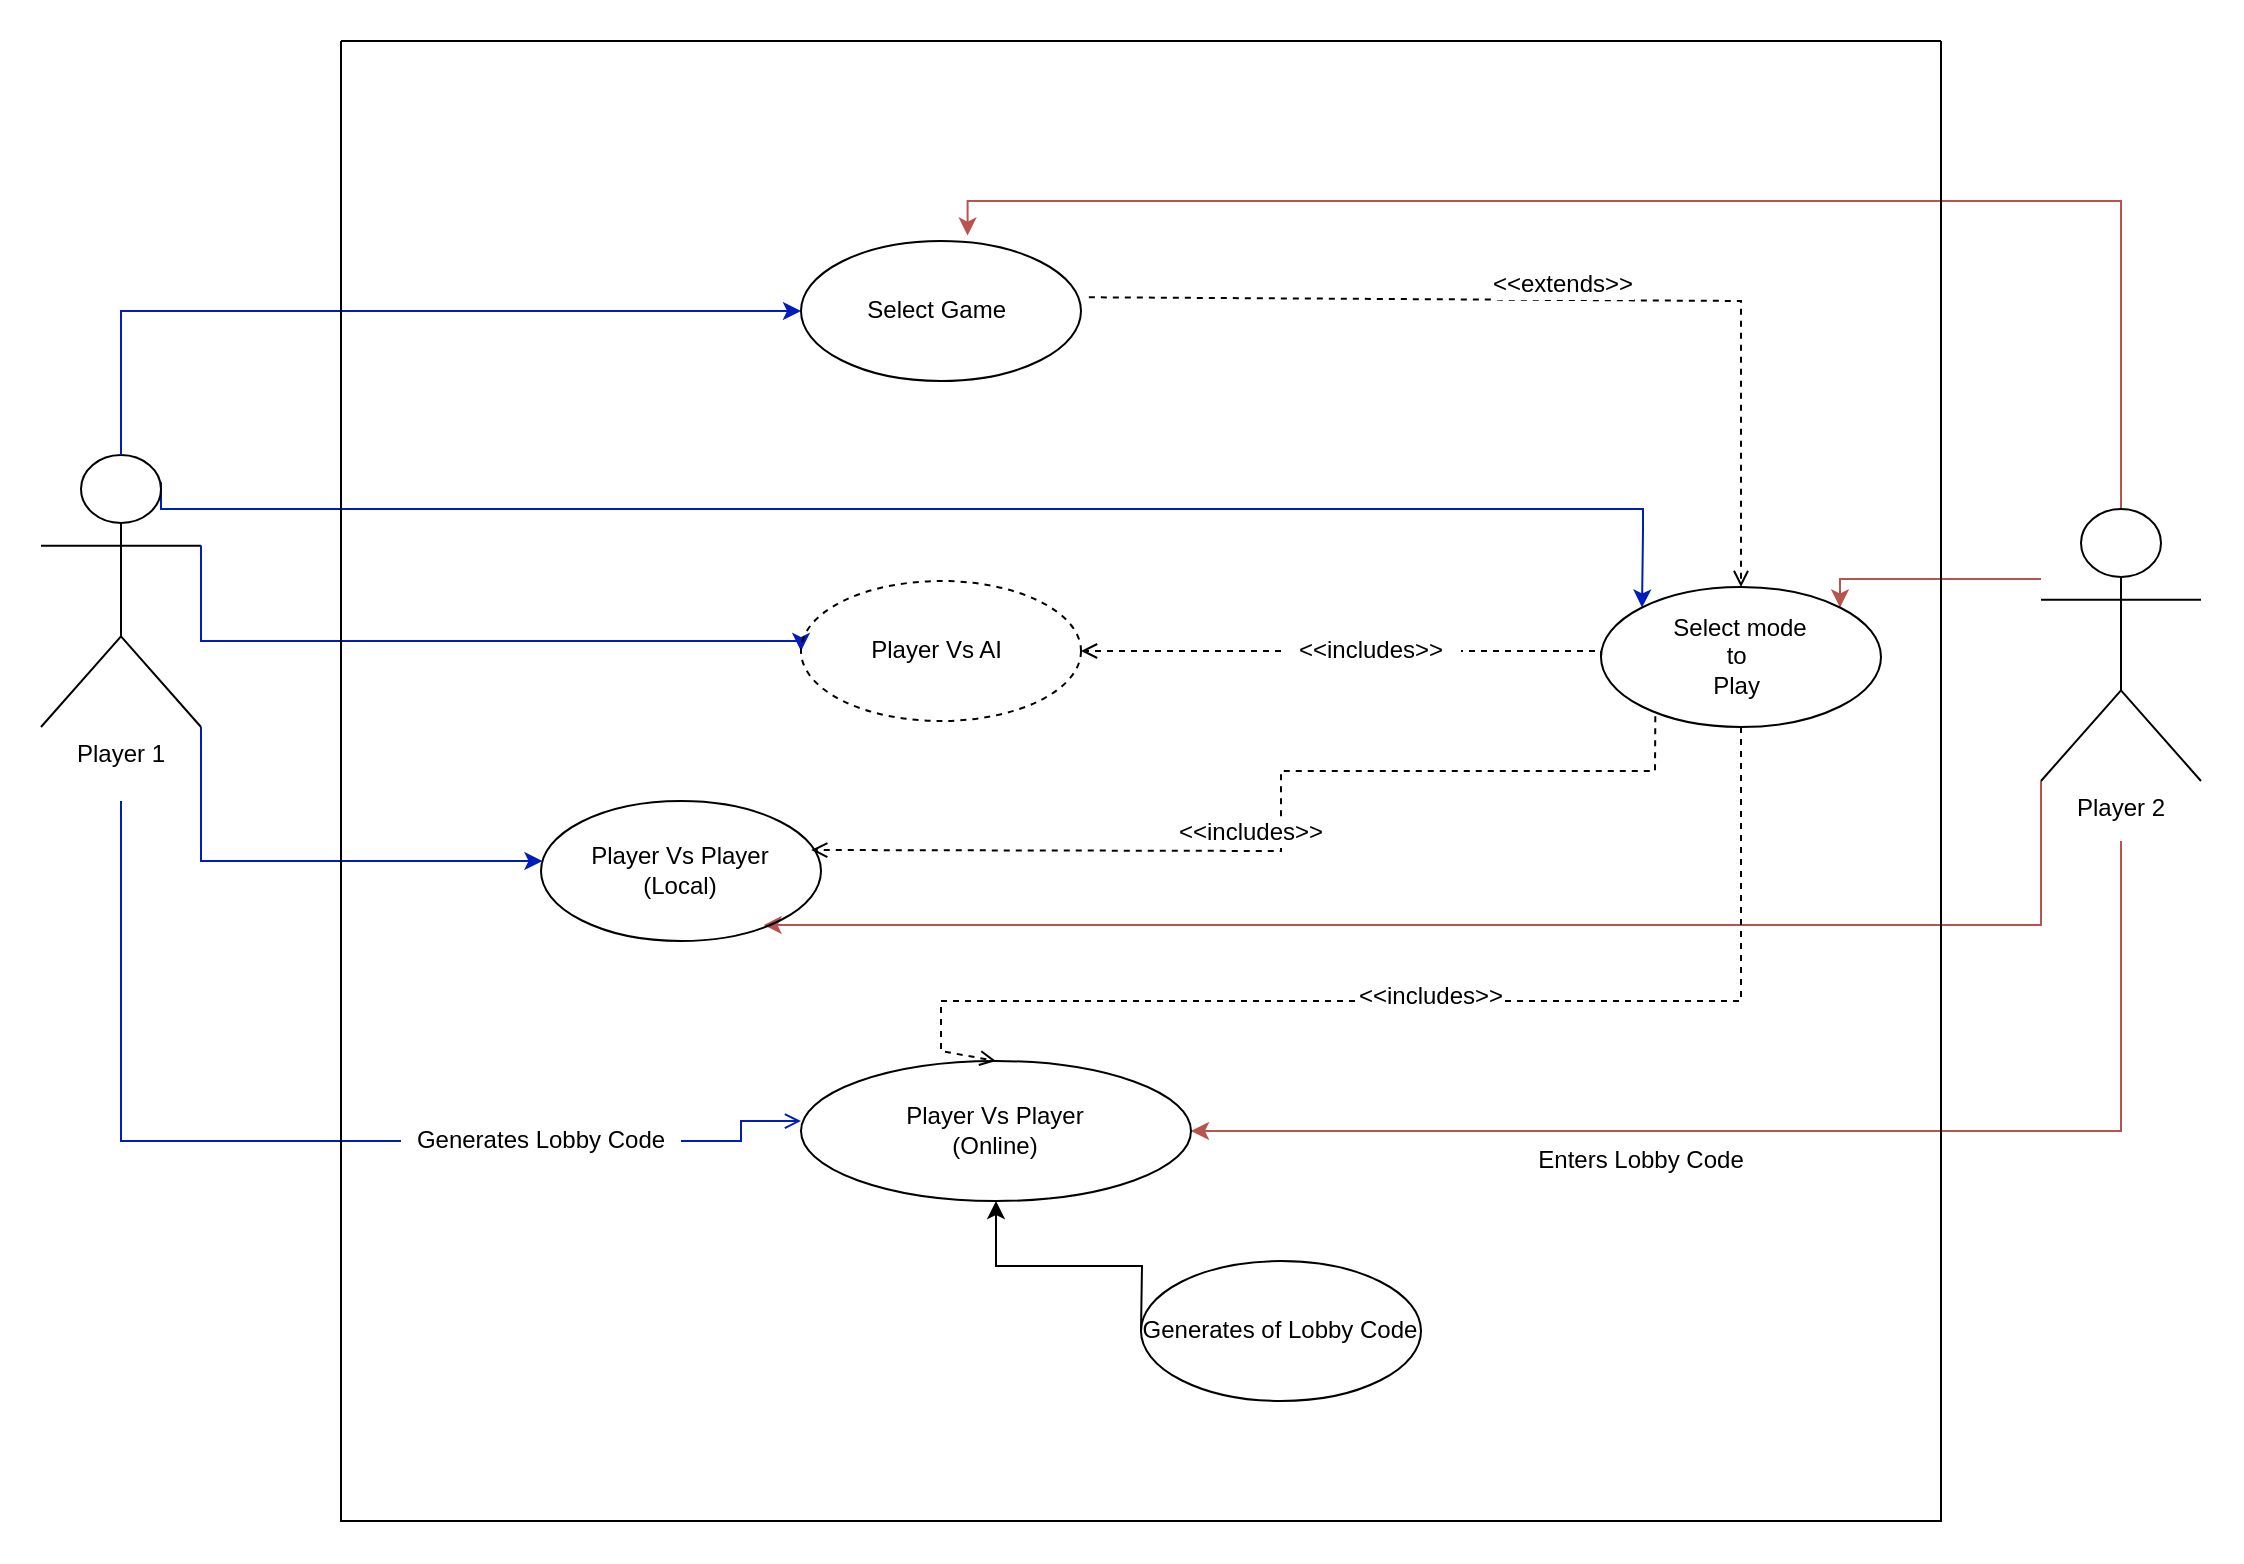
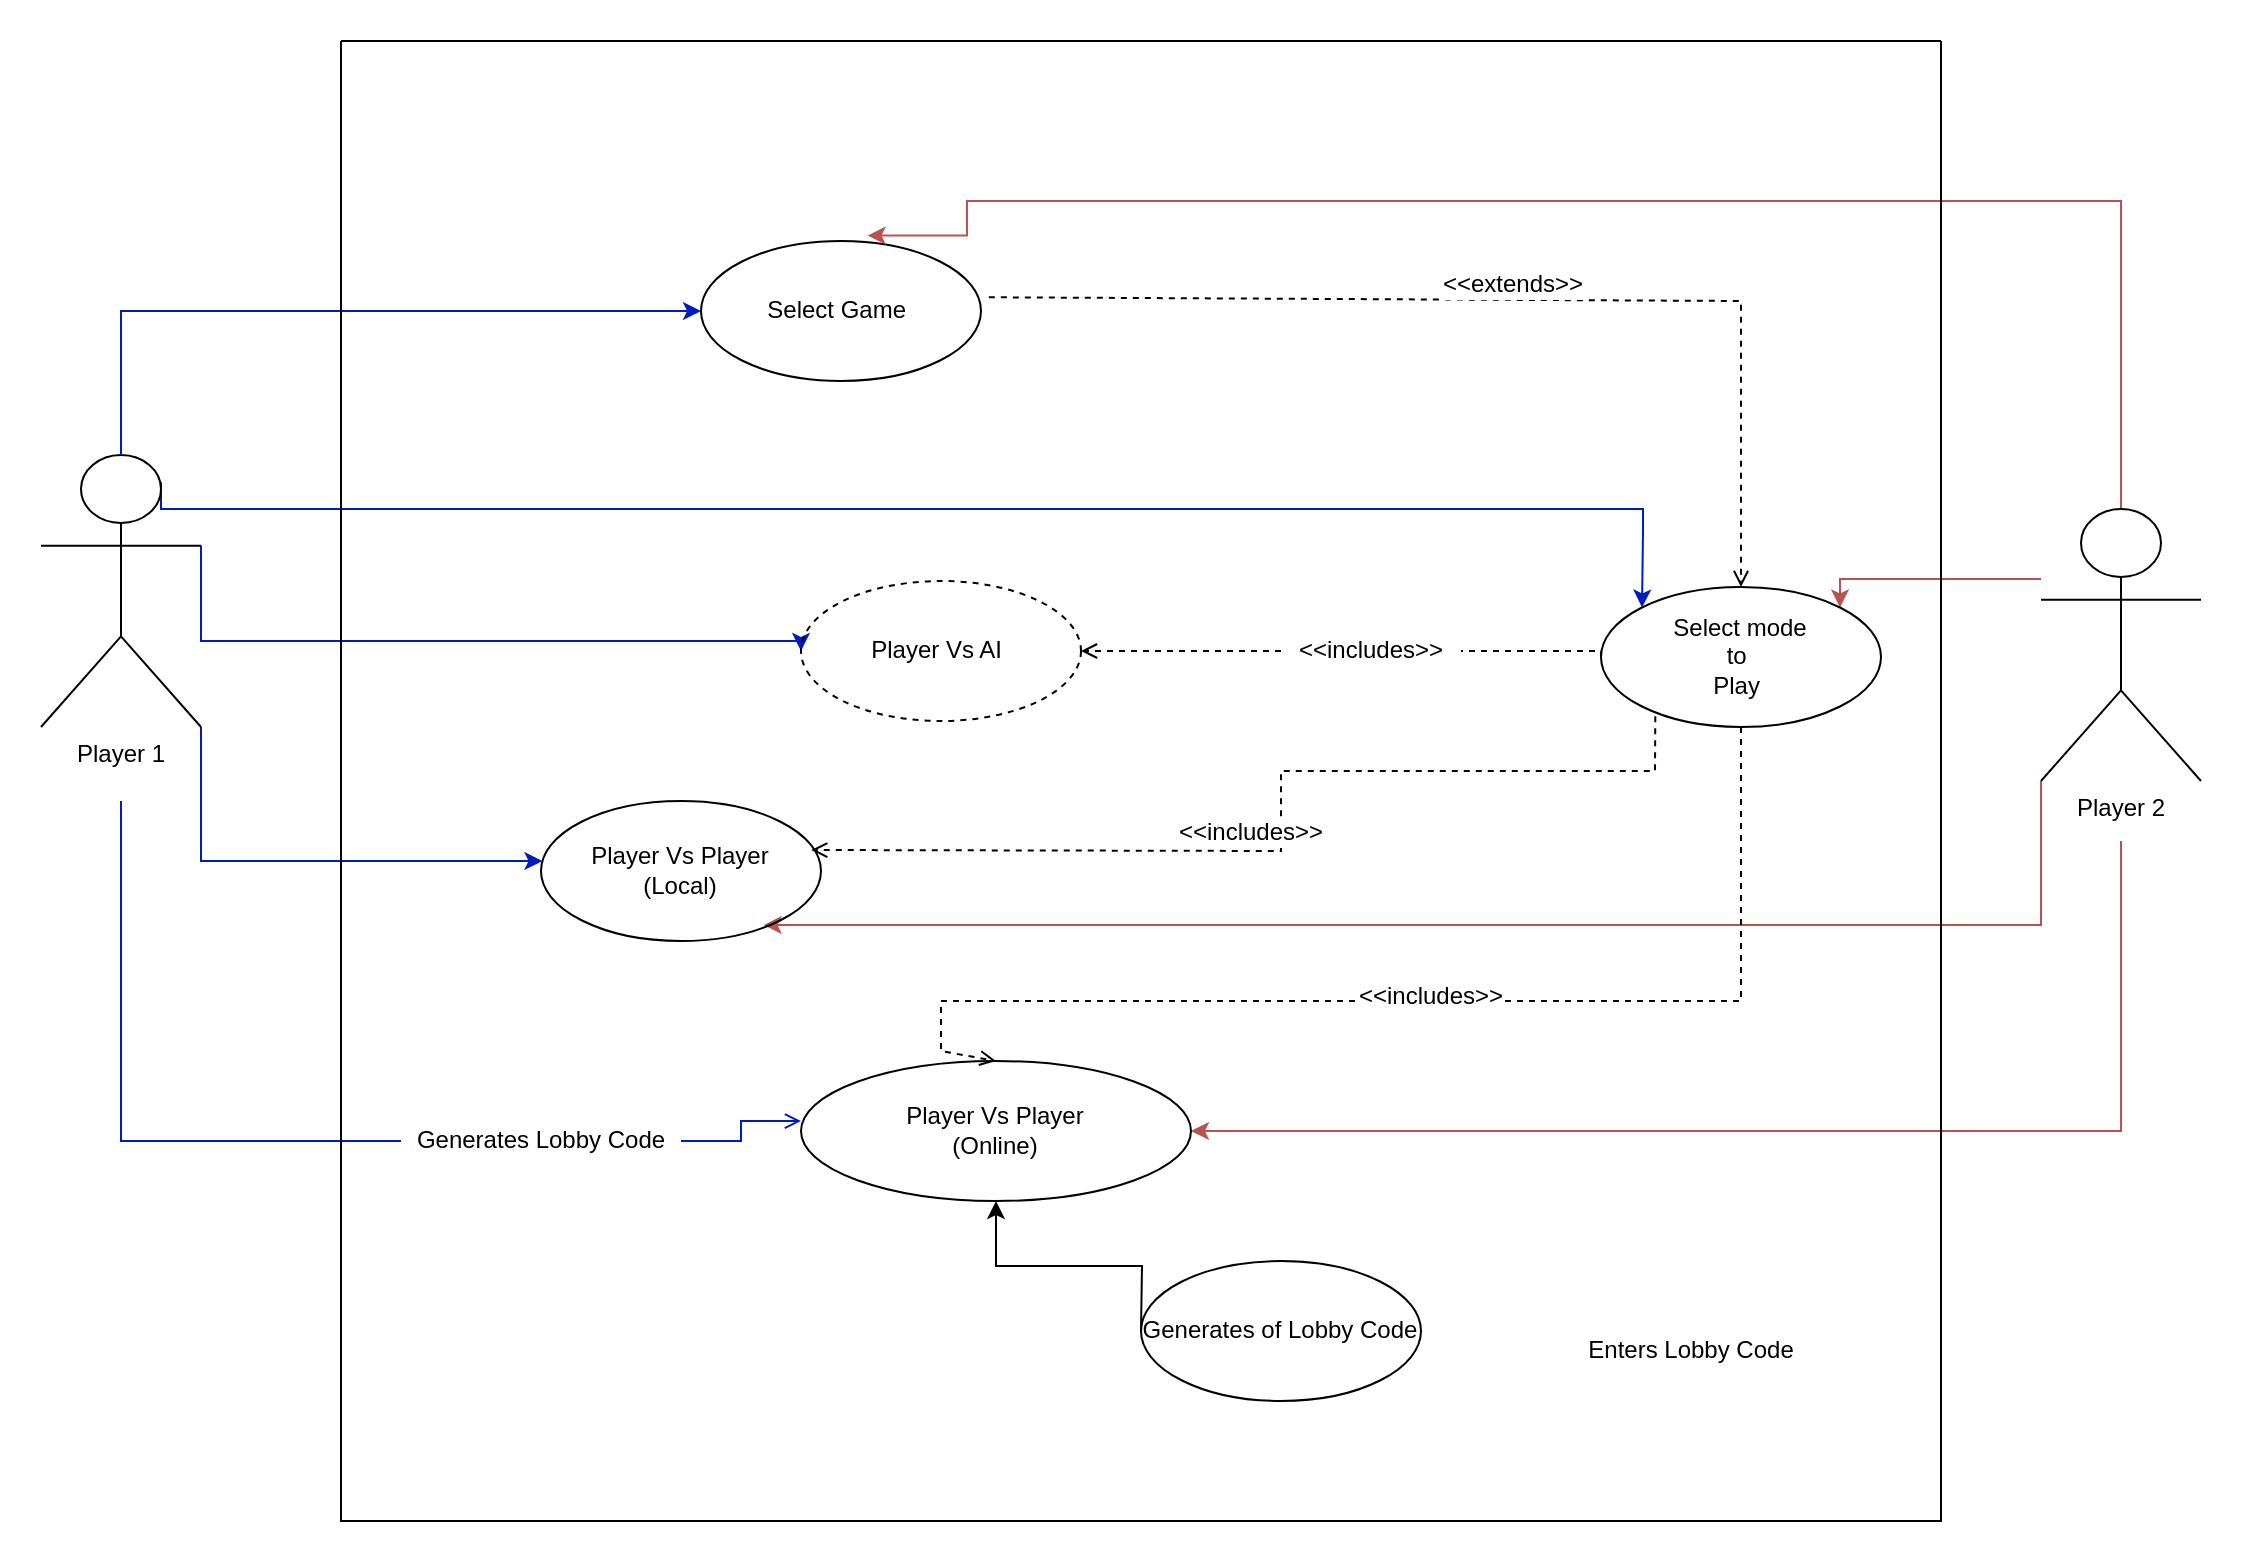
node "Select Game": moved (941, 311) -> (841, 311)
node "Enters Lobby Code": moved (1641, 1161) -> (1691, 1351)
